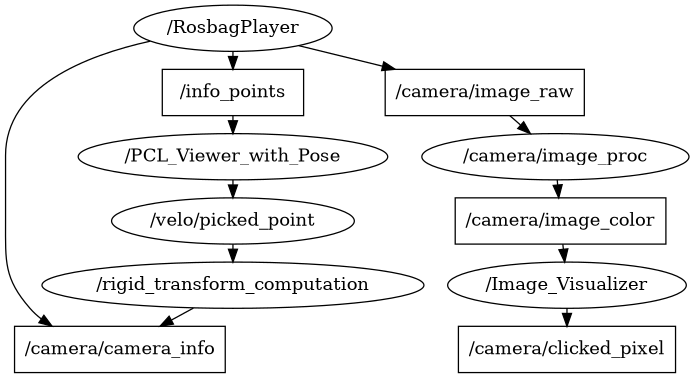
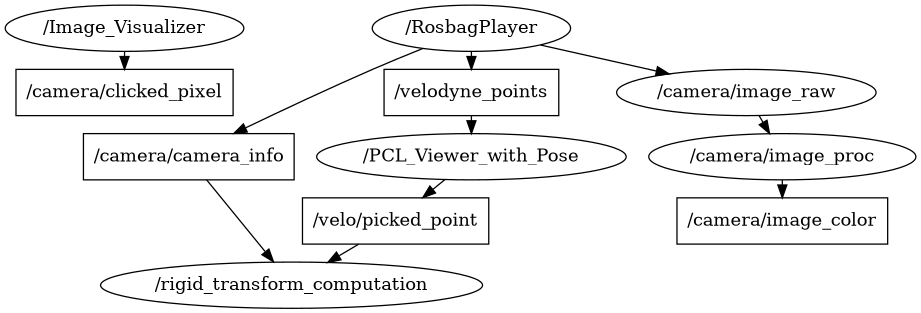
node "/info_points": label "/info_points" -> "/velodyne_points"
node "/camera/image_raw": shape box -> ellipse
node "/velo/picked_point": shape ellipse -> box
edge "/camera/image_color" -> "/Image_Visualizer": removed
edge "/rigid_transform_computation" -> "/camera/camera_info": reversed
